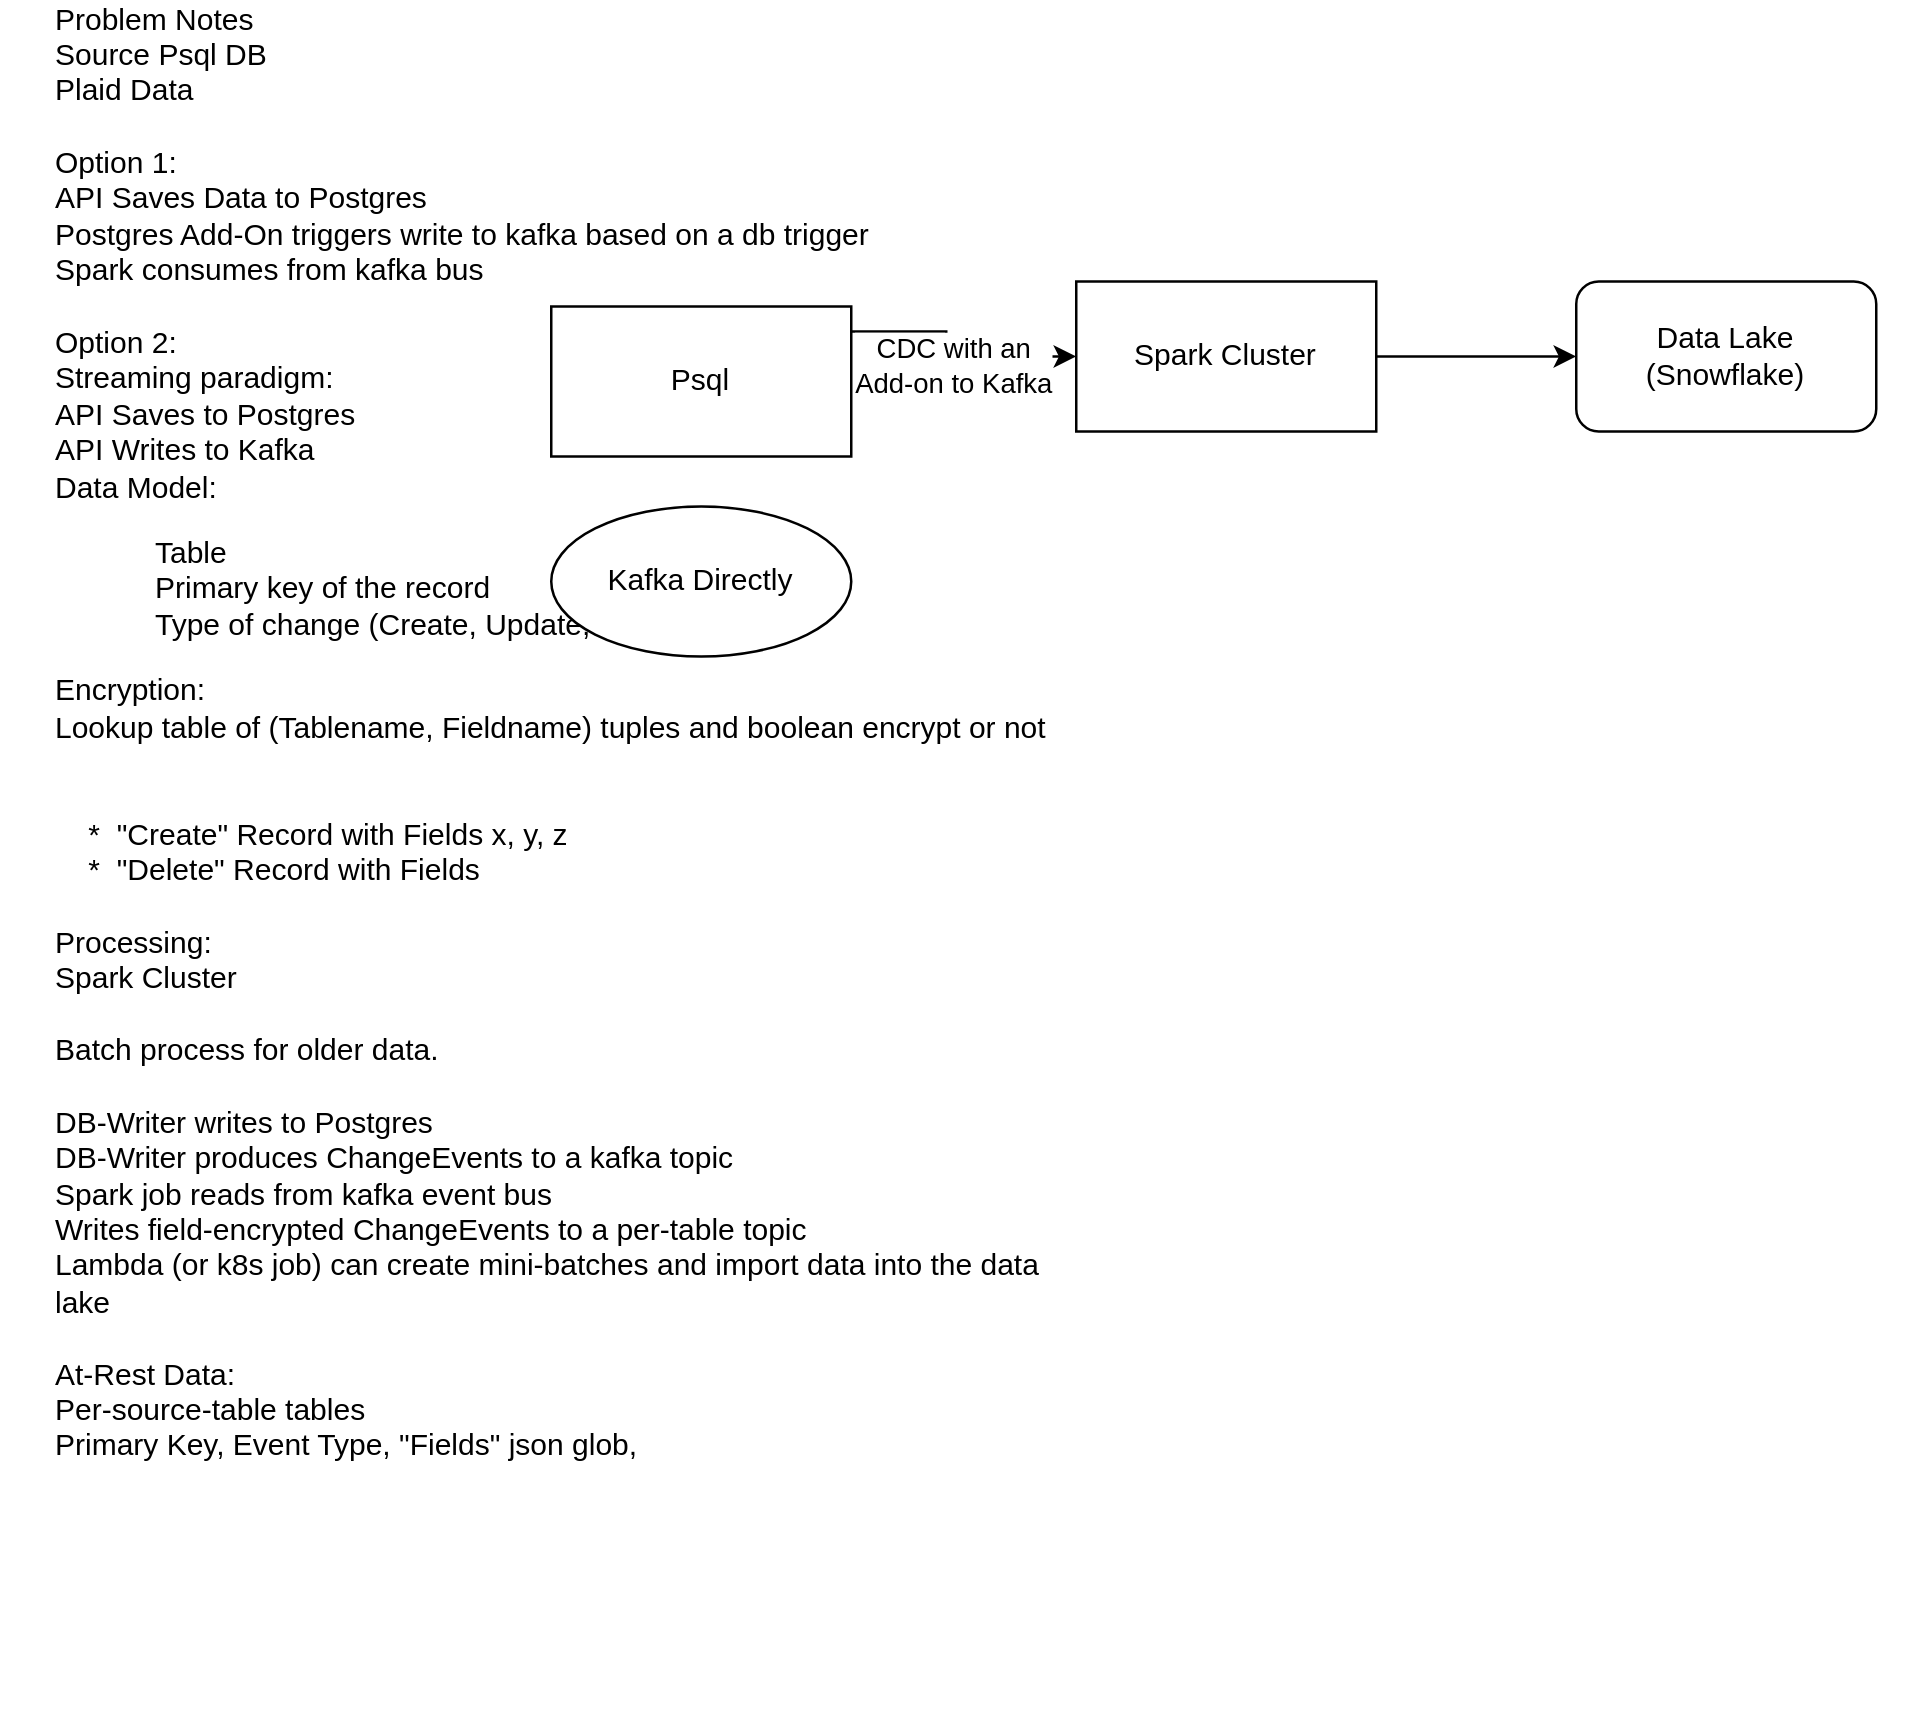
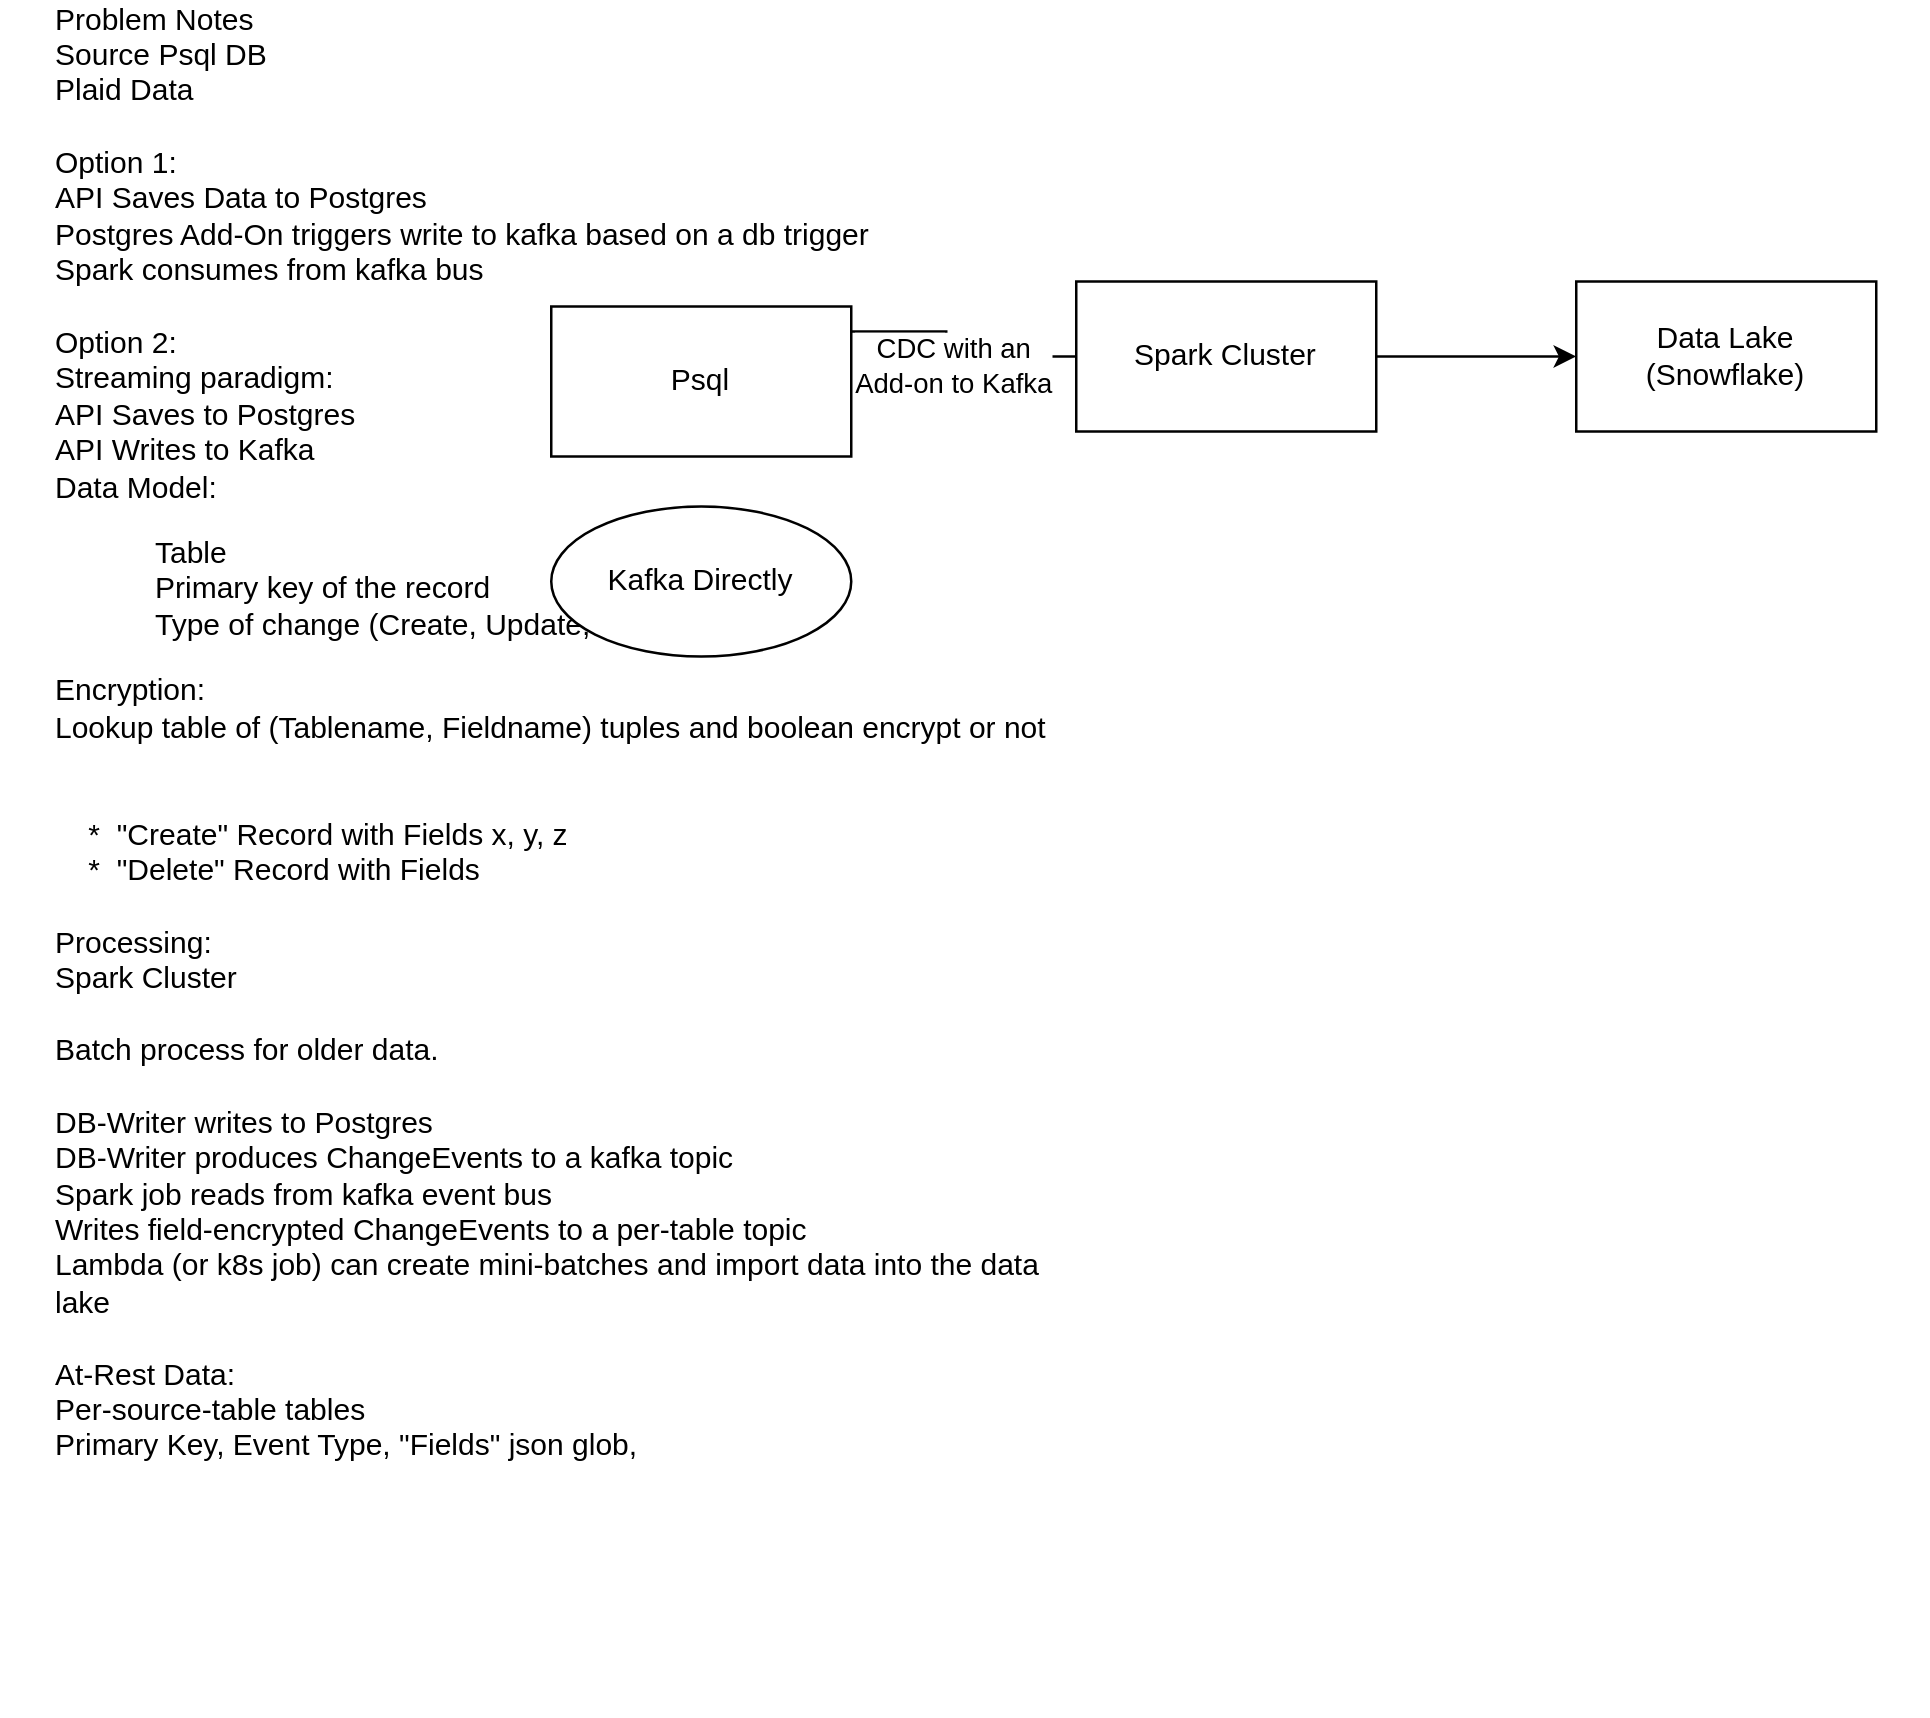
edge "Psql" -> "Spark Cluster": arrowhead classic -> none
node "Data Lake (Snowflake)": shape rounded rectangle -> rectangle
